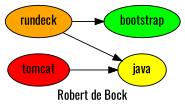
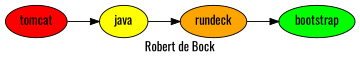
edge "rundeck" -> "java": reversed
